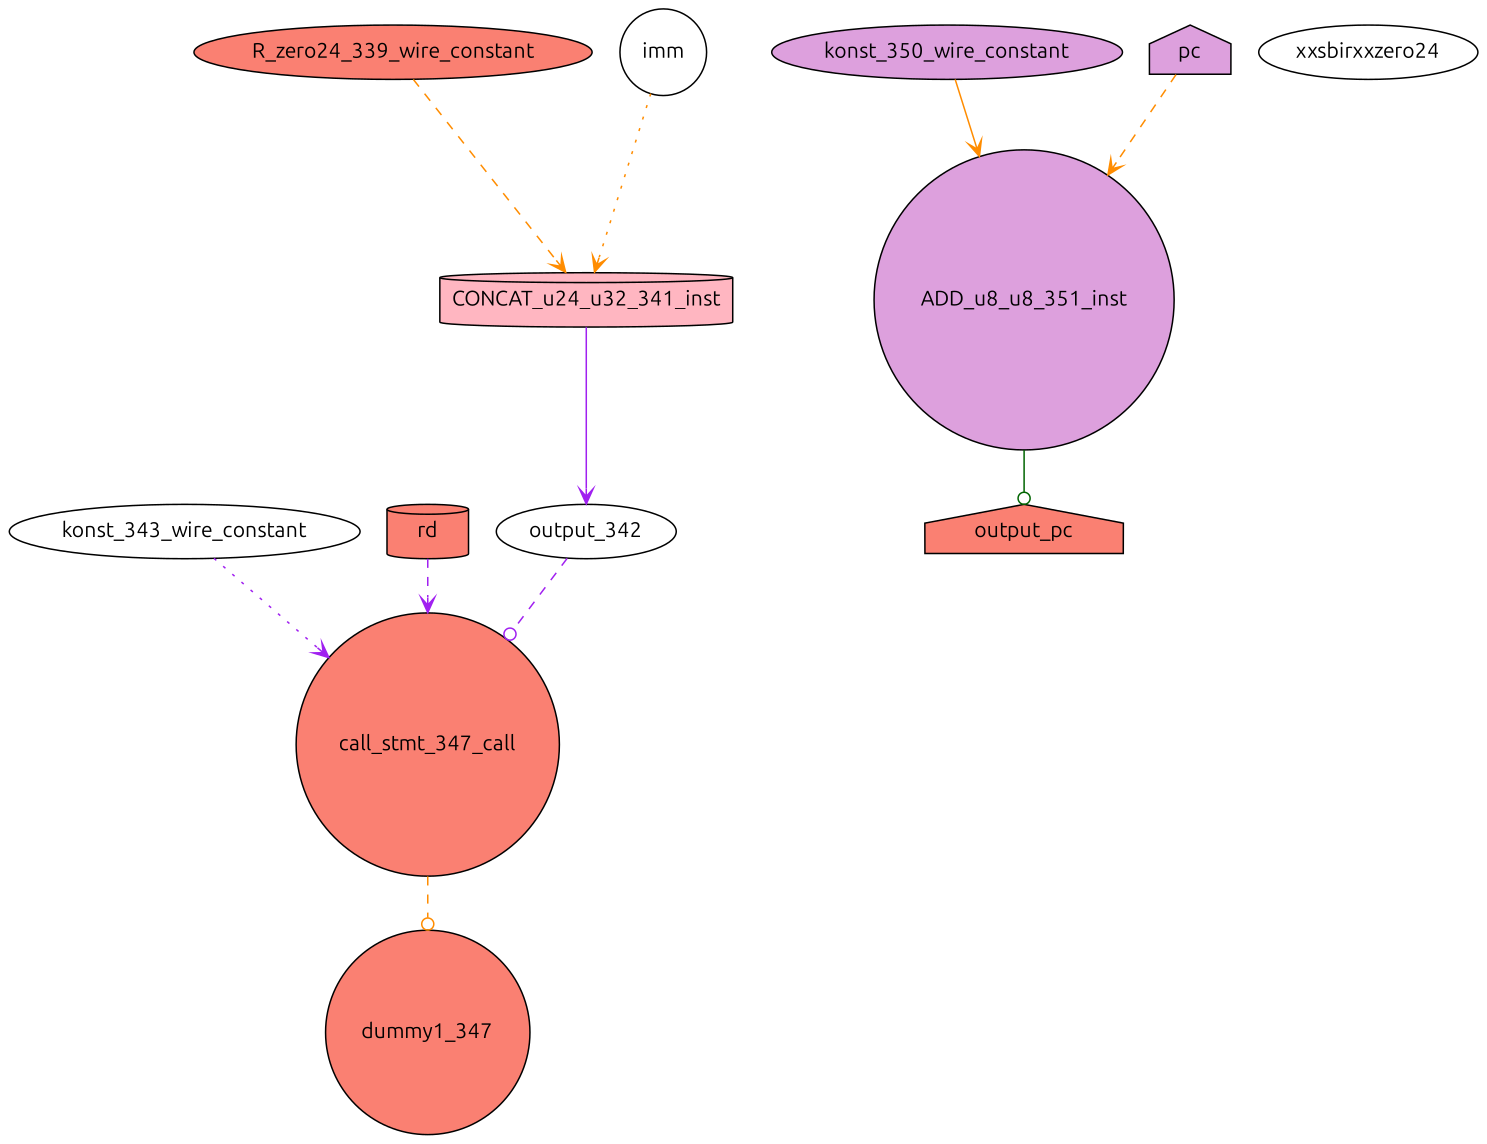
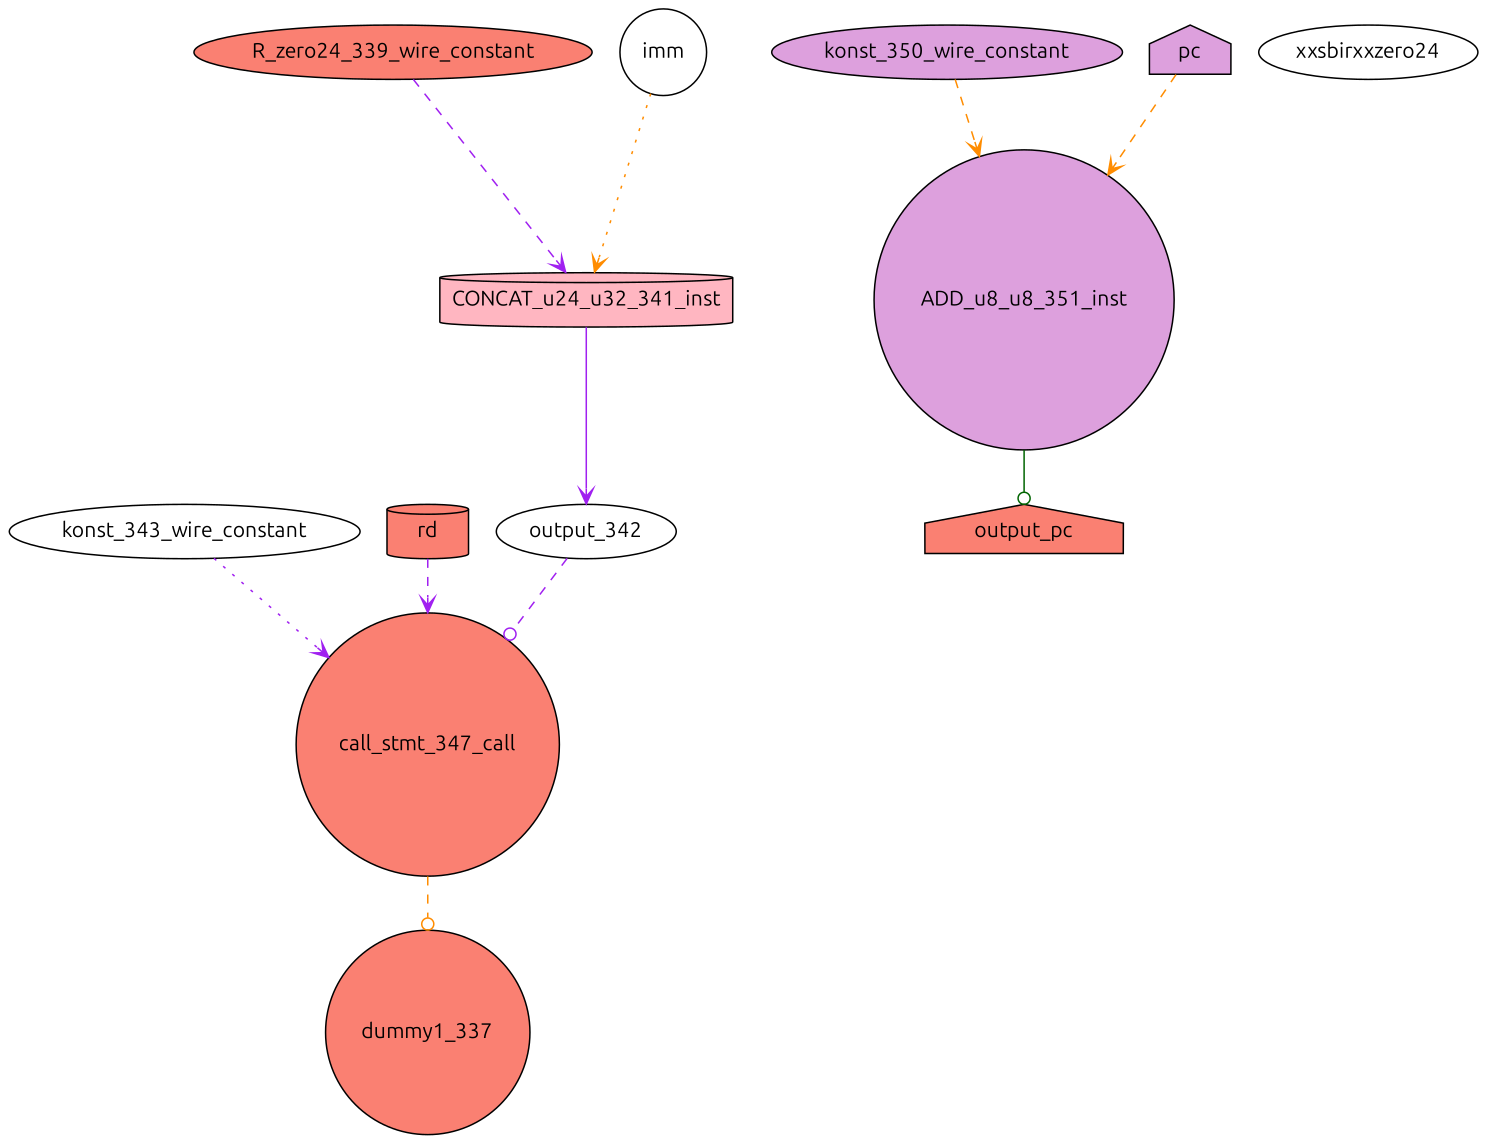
edge "konst_350_wire_constant" -> "ADD_u8_u8_351_inst": style solid -> dashed
edge "R_zero24_339_wire_constant" -> "CONCAT_u24_u32_341_inst": color darkorange -> purple
node "dummy1_347": label "dummy1_347" -> "dummy1_337"
